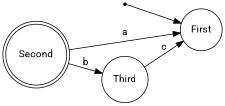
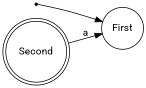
node "Third": removed
